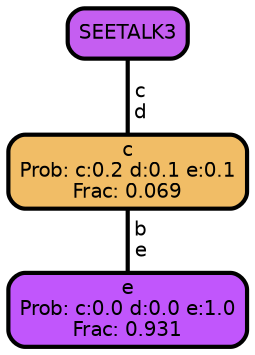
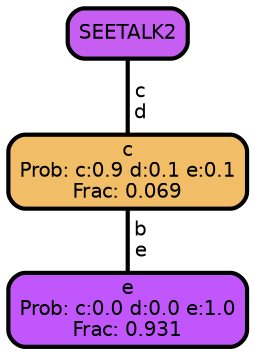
node "SEETALK3": label "SEETALK3" -> "SEETALK2"
node "c Prob: c:0.2 d:0.1 e:0.1 Frac: 0.069": label "c Prob: c:0.2 d:0.1 e:0.1 Frac: 0.069" -> "c Prob: c:0.9 d:0.1 e:0.1 Frac: 0.069"
